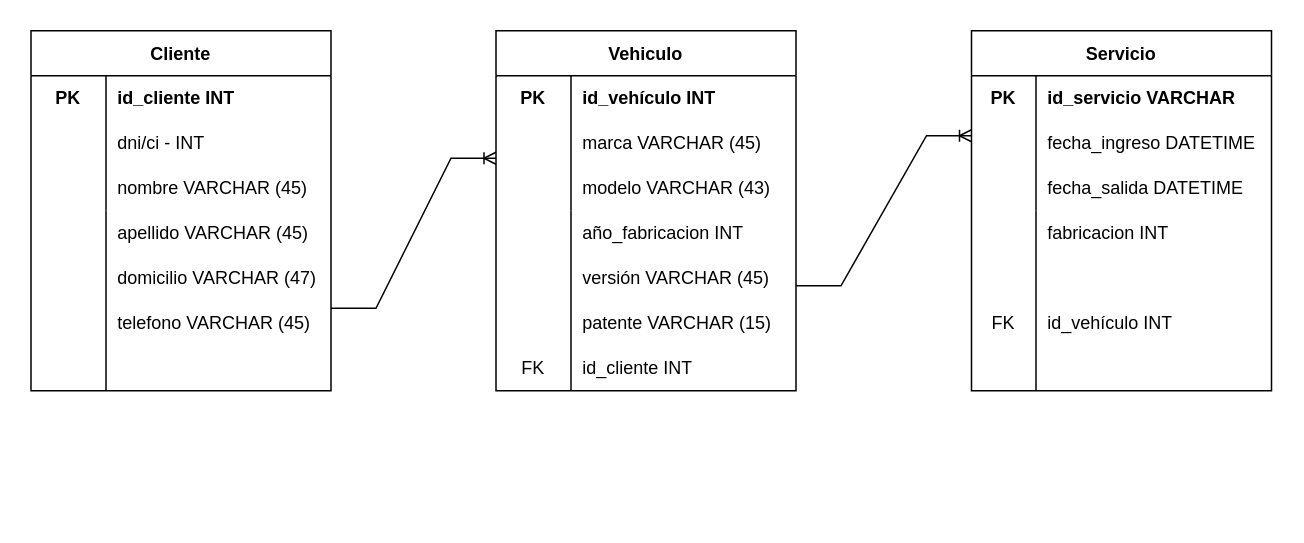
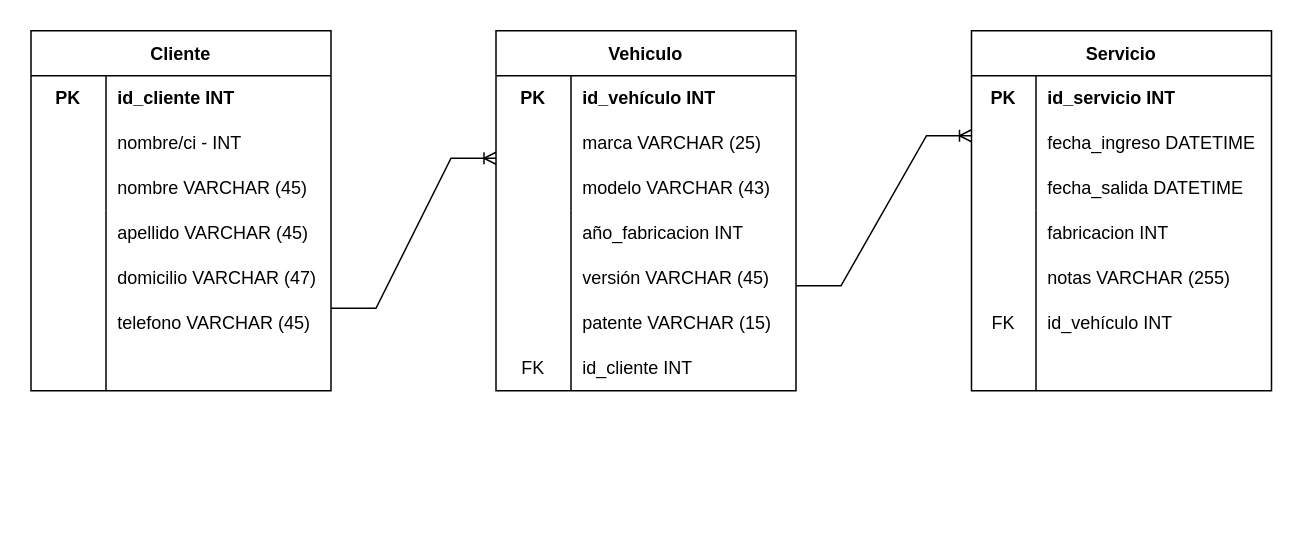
node "id_servicio VARCHAR": label "id_servicio VARCHAR" -> "id_servicio INT"
node "dni/ci - INT": label "dni/ci - INT" -> "nombre/ci - INT"
node "marca VARCHAR (45)": label "marca VARCHAR (45)" -> "marca VARCHAR (25)"
node "notas VARCHAR (255)": added
